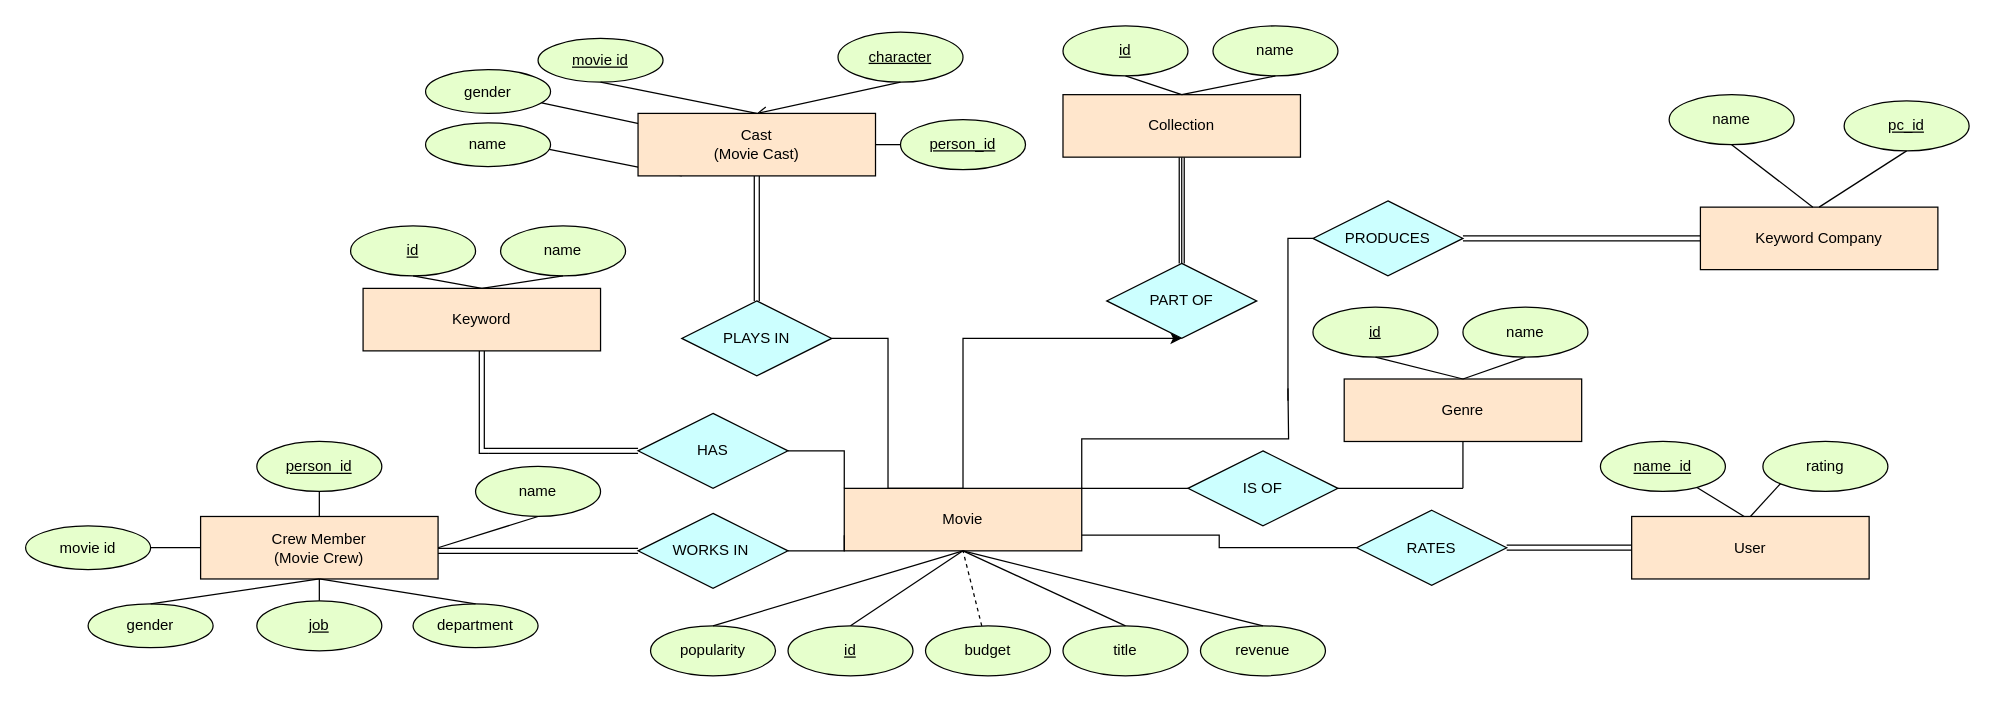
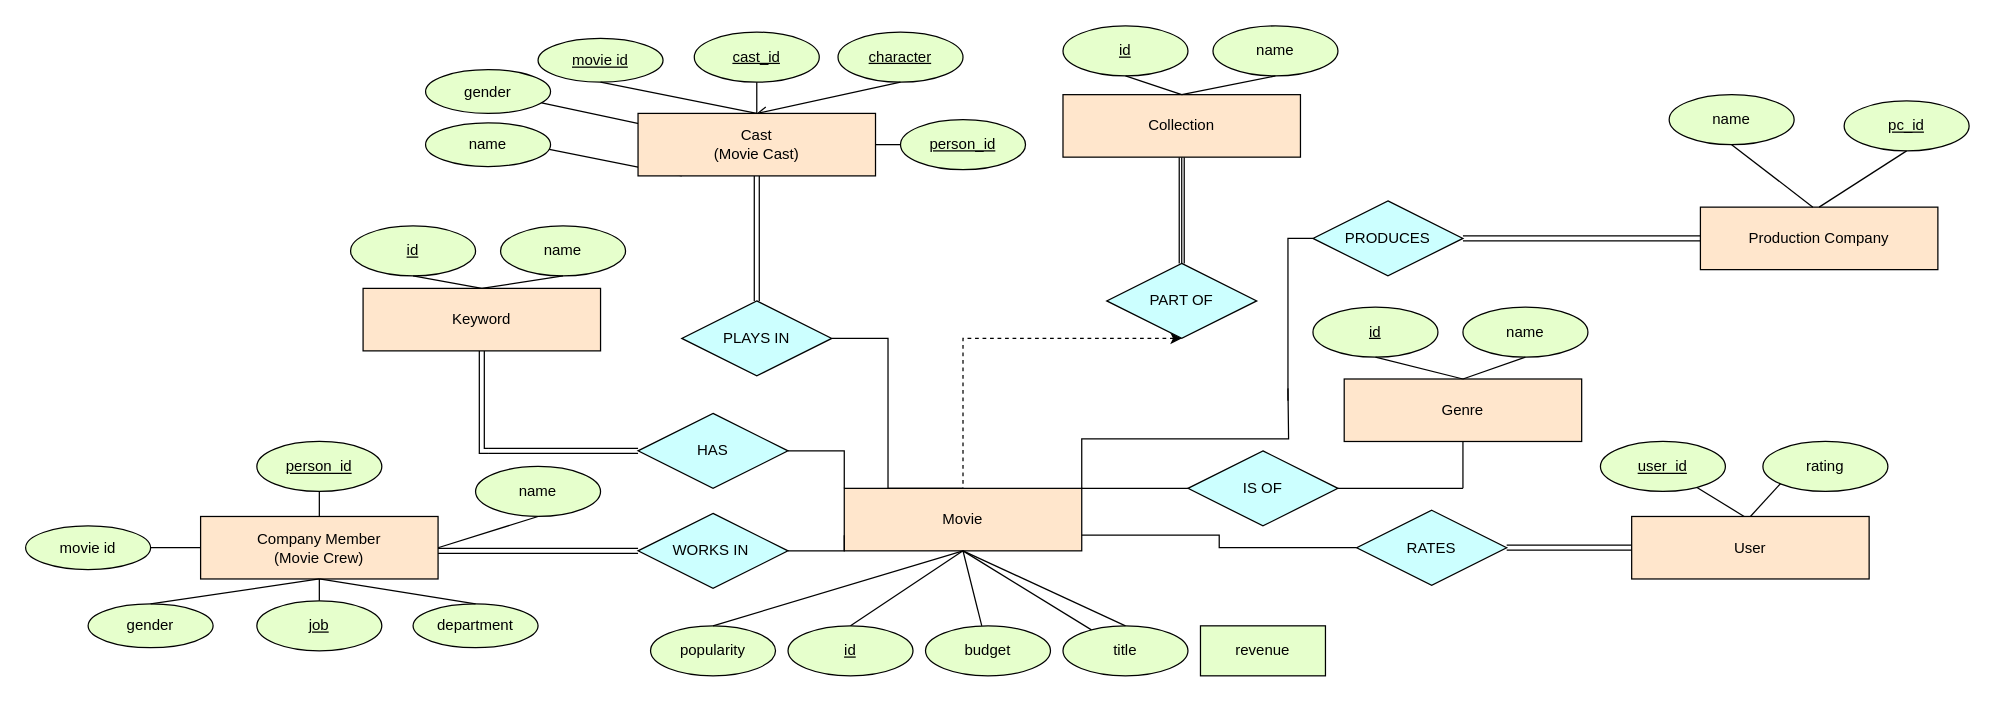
node "cast_id": added
edge "cast_id" -- "Cast (Movie Cast)": added
node "Keyword Company": label "Keyword Company" -> "Production Company"
edge "Movie" -> "PART OF": style solid -> dashed
node "name_id": label "name_id" -> "user_id"
node "Crew Member (Movie Crew)": label "Crew Member (Movie Crew)" -> "Company Member (Movie Crew)"
edge "Movie" -- "budget": style dashed -> solid
edge "Movie" -- "revenue": now "Movie" -- "title"
node "revenue": shape ellipse -> rectangle
